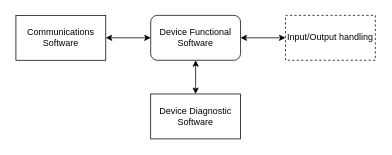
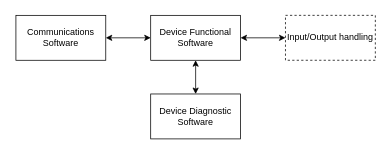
node "Device Functional Software": shape rounded rectangle -> rectangle
